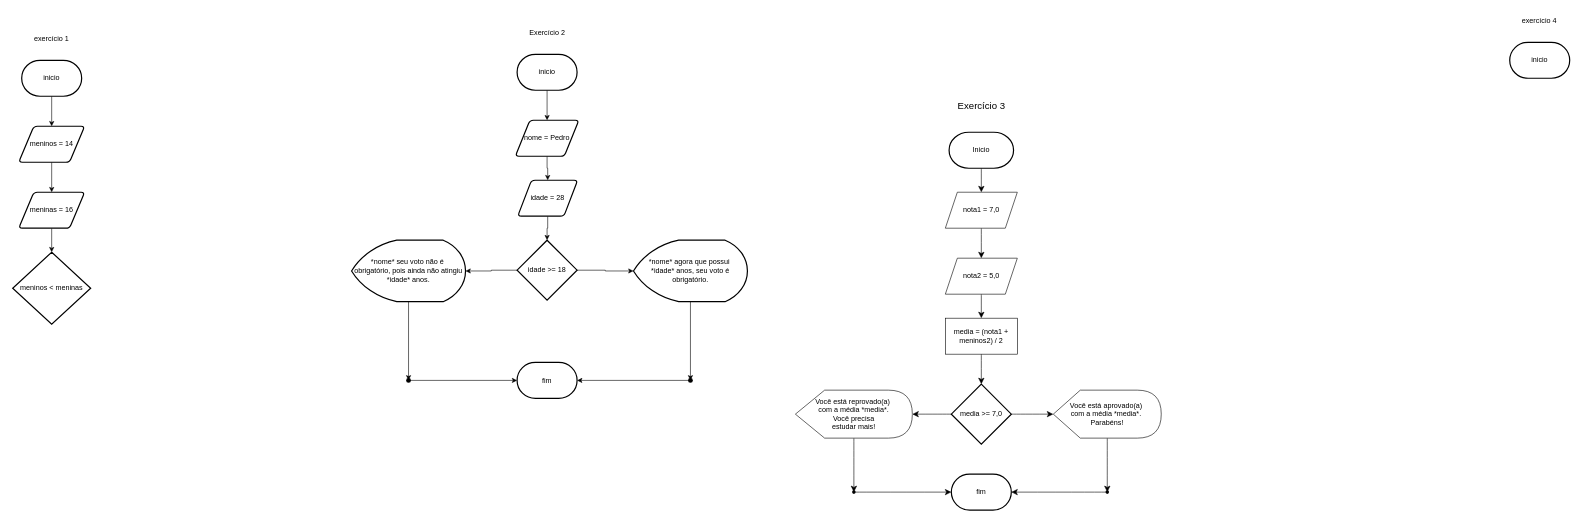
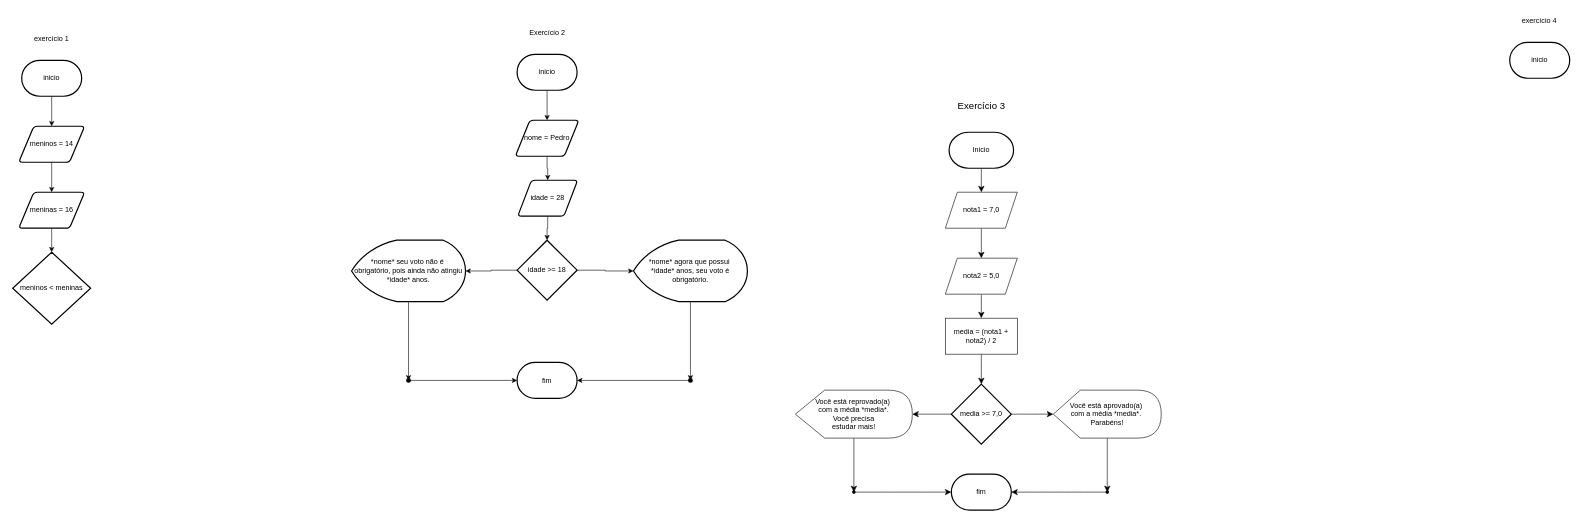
node "media = (nota1 + meninos2) / 2": label "media = (nota1 + meninos2) / 2" -> "media = (nota1 + nota2) / 2"
